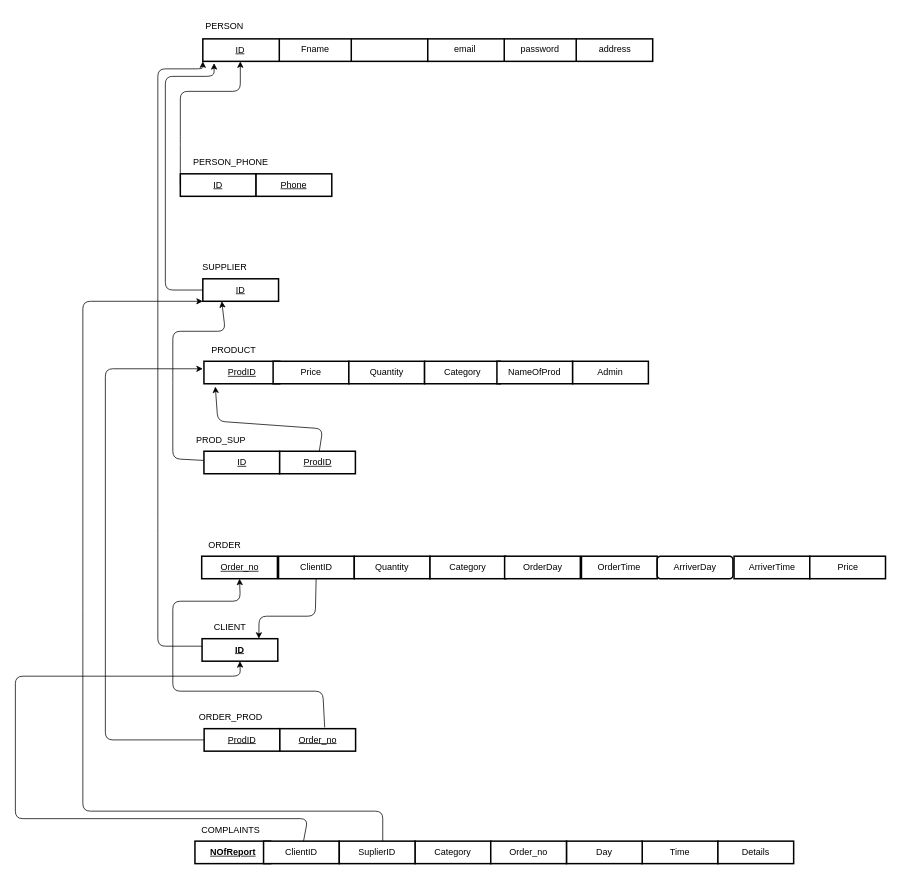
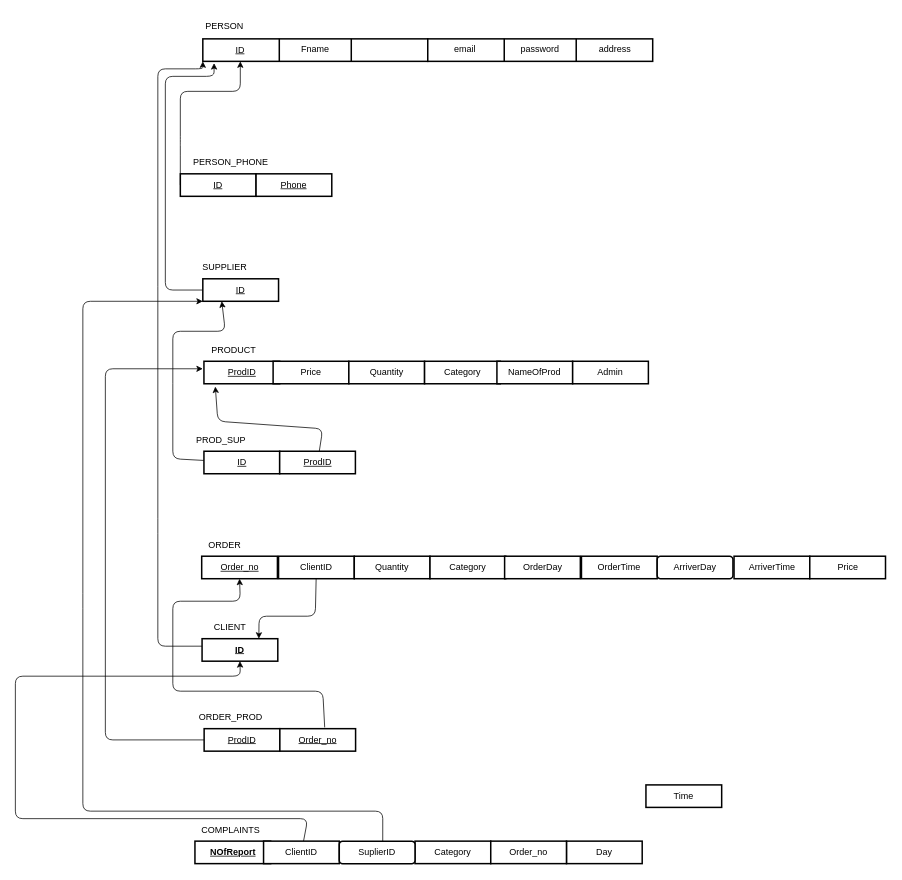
node "SuplierID": shape rectangle -> rounded rectangle
node "Time": moved (680, 852) -> (684, 796)
node "Details": removed
